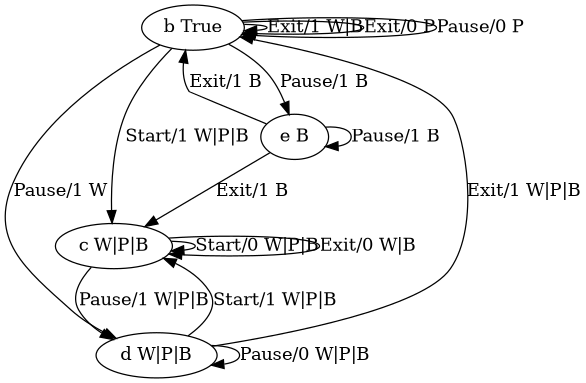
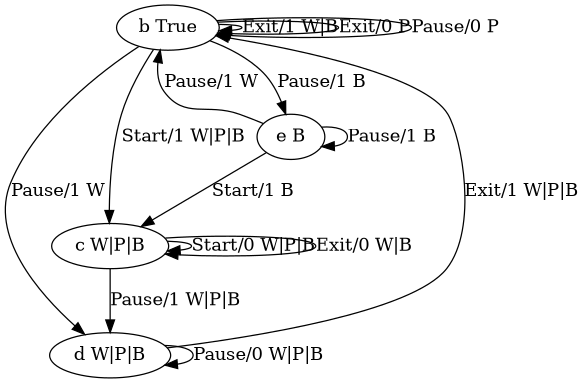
edge "e B" -> "b True": label "Exit/1 B" -> "Pause/1 W"
edge "e B" -> "c W|P|B": label "Exit/1 B" -> "Start/1 B"
edge "d W|P|B" -> "c W|P|B": removed, label "Start/1 W|P|B"
